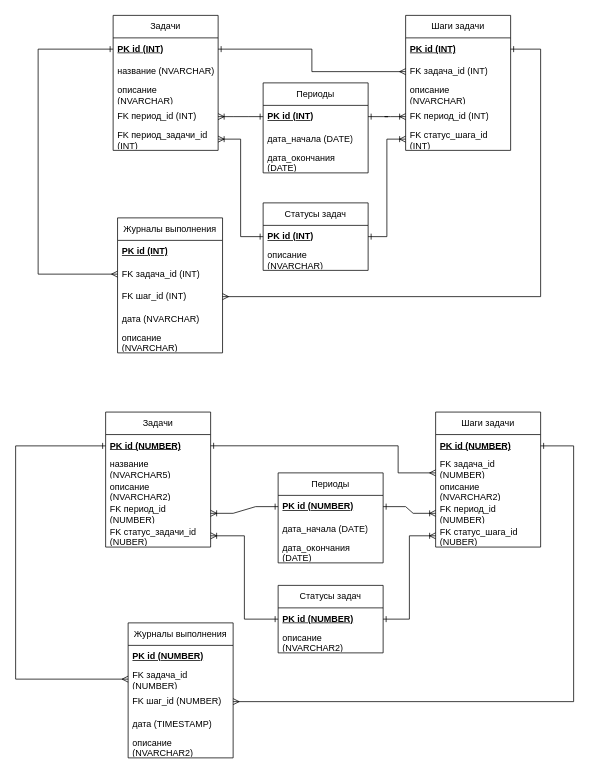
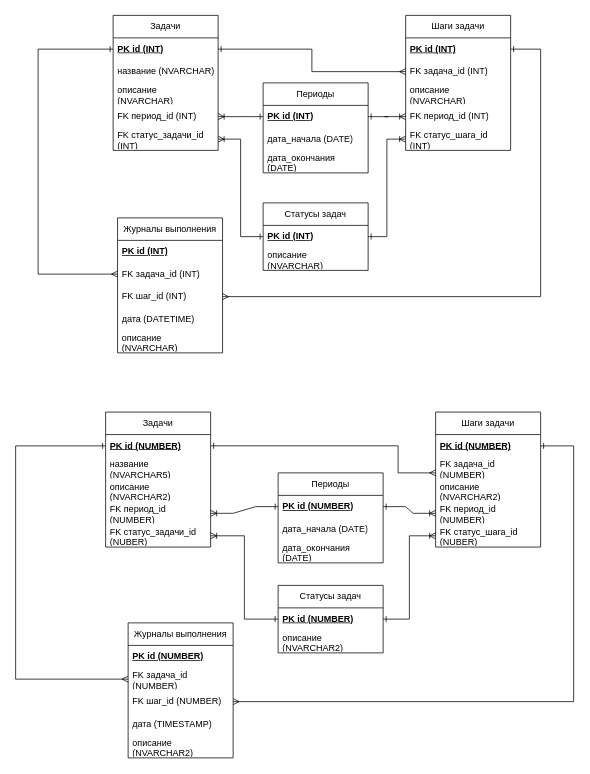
node "FK период_задачи_id (INT)": label "FK период_задачи_id (INT)" -> "FK статус_задачи_id (INT)"
node "дата (NVARCHAR)": label "дата (NVARCHAR)" -> "дата (DATETIME)"
